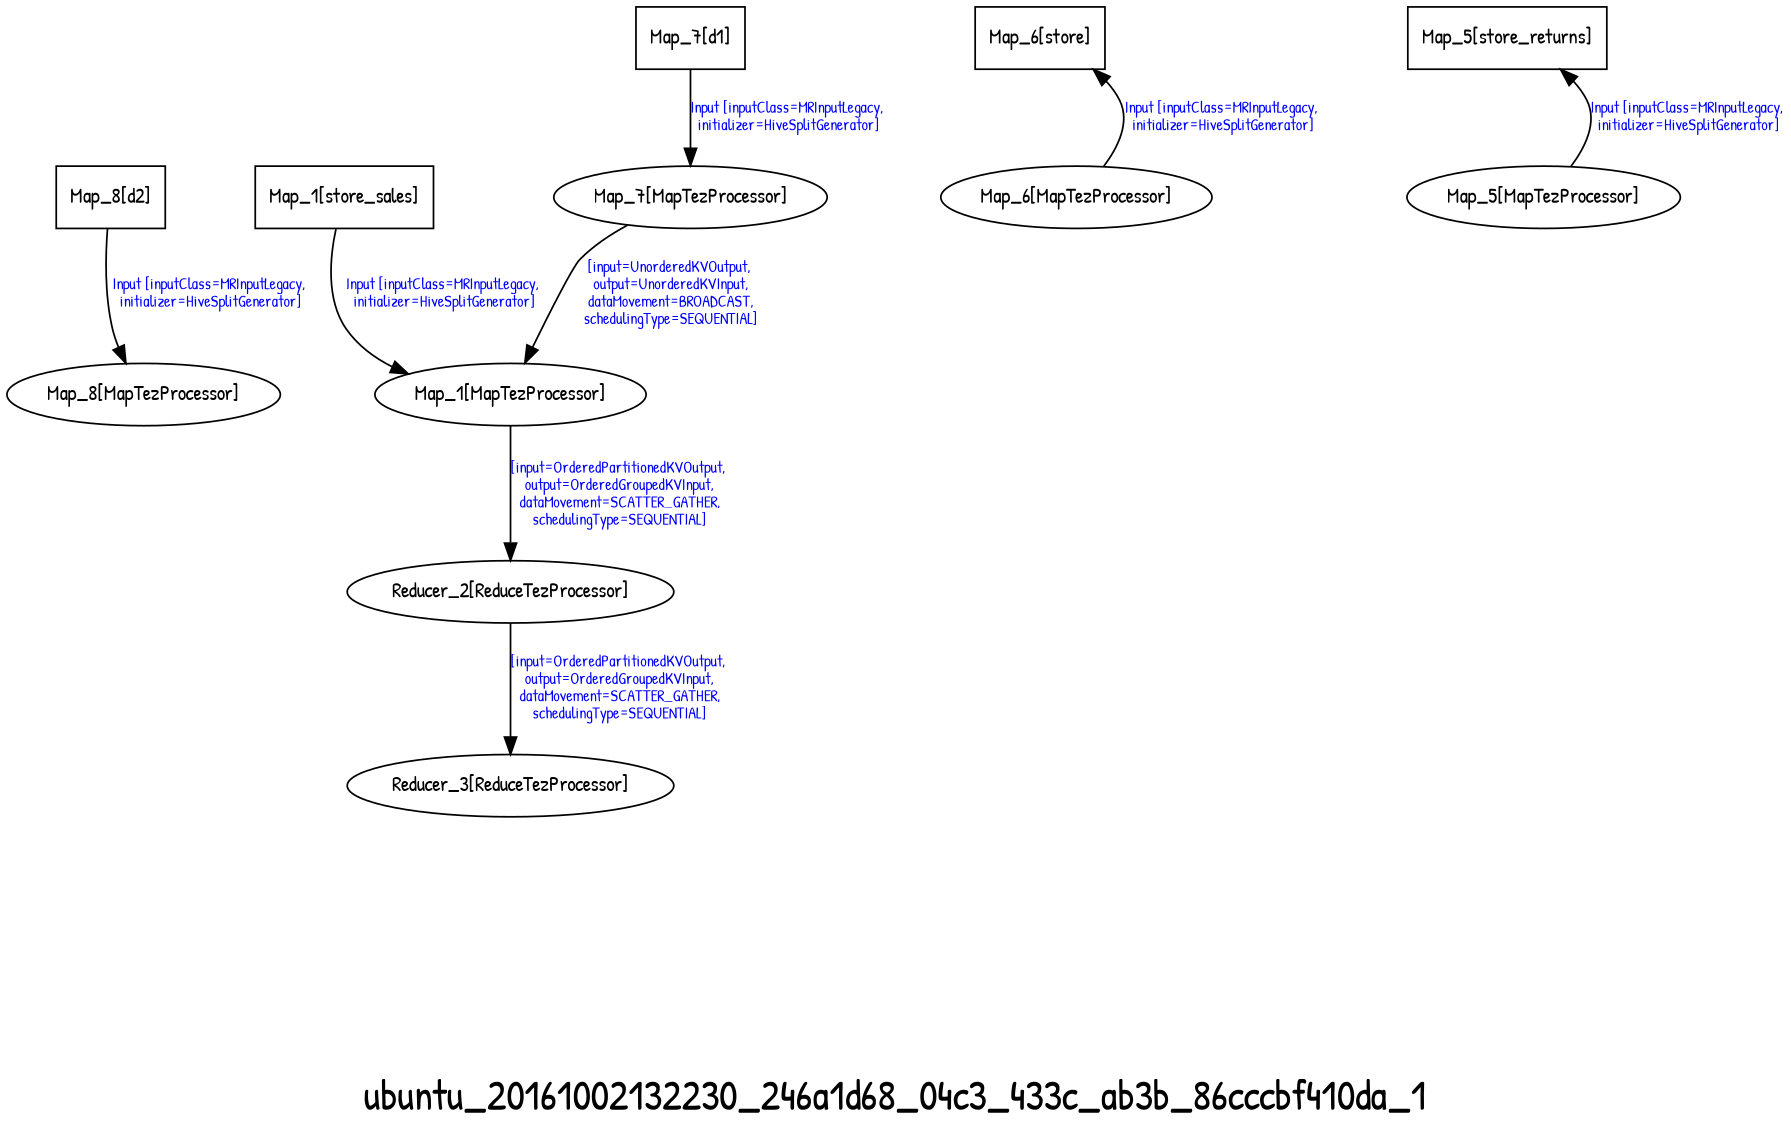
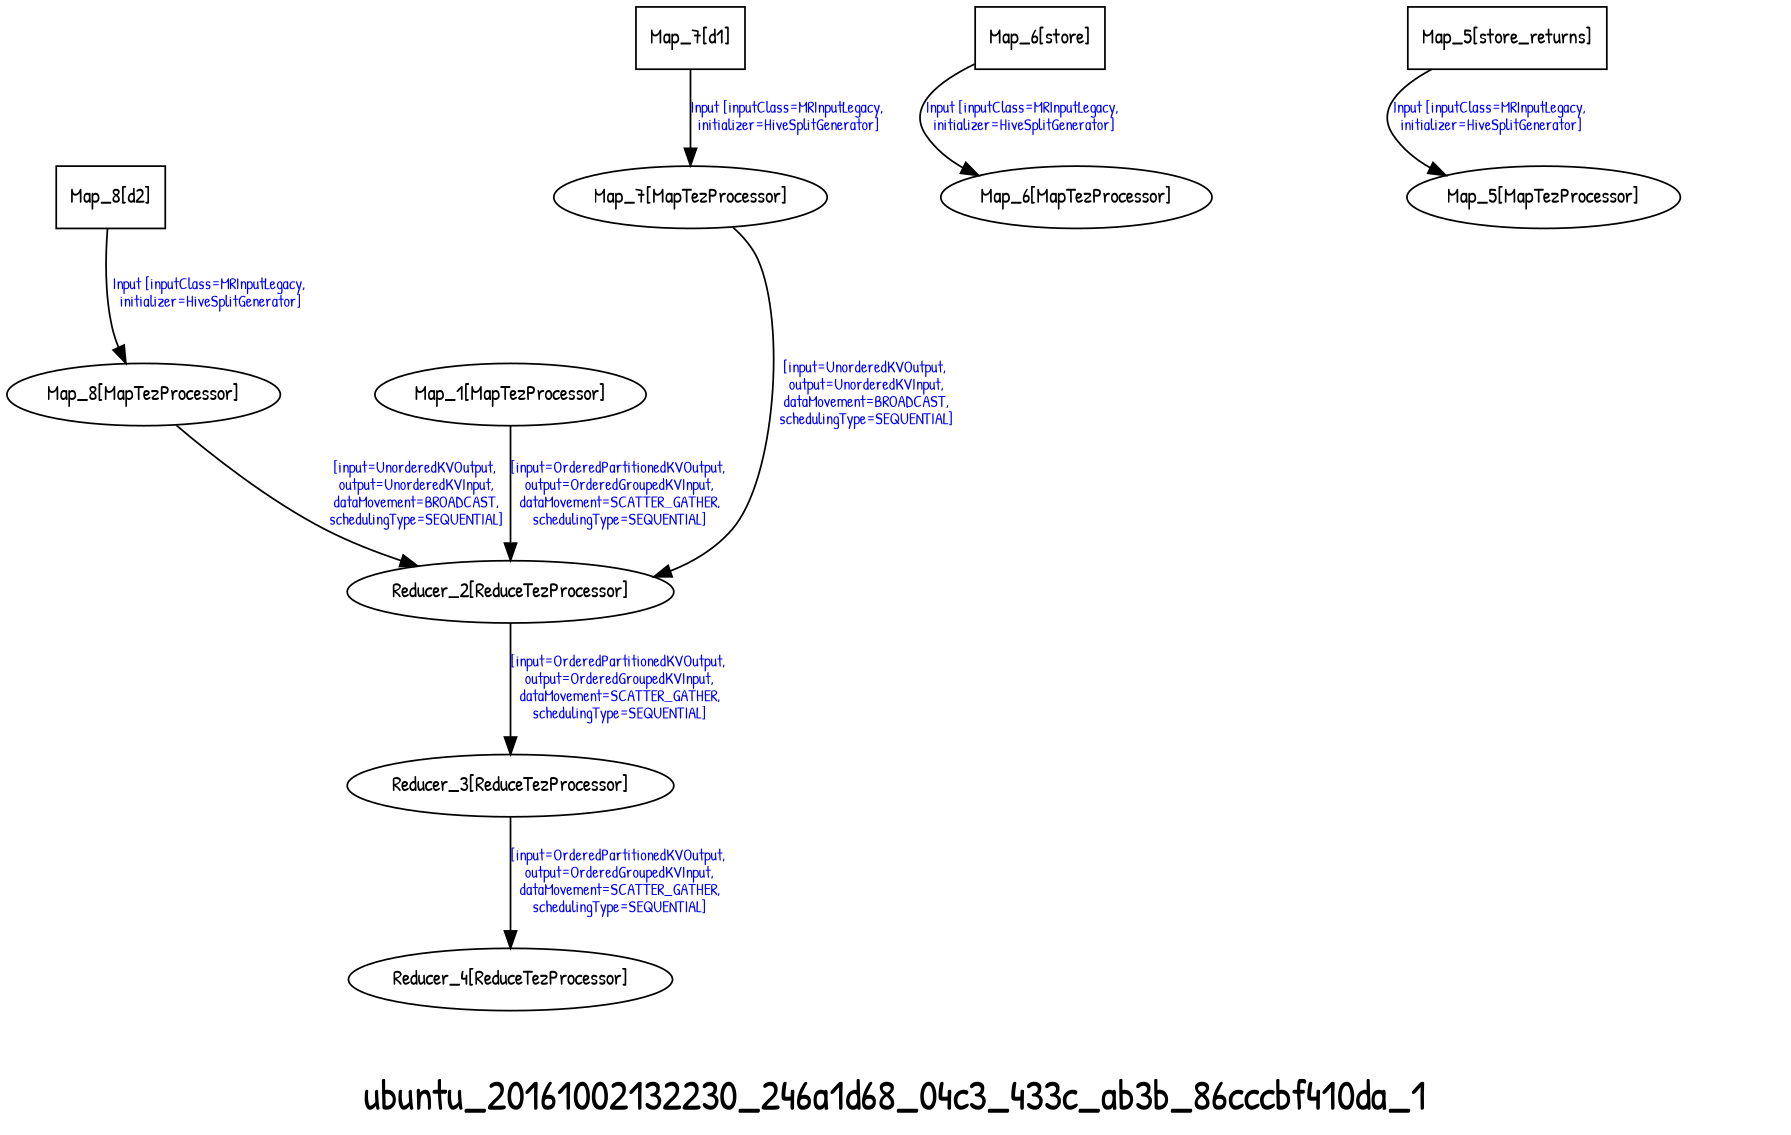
edge "Map_6[MapTezProcessor]" -> "Map_6[store]": reversed
edge "Map_5[MapTezProcessor]" -> "Map_5[store_returns]": reversed
node "Map_1[store_sales]": removed
edge "Map_7[MapTezProcessor]" -> "Map_1[MapTezProcessor]": now "Map_7[MapTezProcessor]" -> "Reducer_2[ReduceTezProcessor]"
edge "Map_8[MapTezProcessor]" -> "Reducer_2[ReduceTezProcessor]": added, label "[input=UnorderedKVOutput, output=UnorderedKVInput, dataMovement=BROADCAST, schedulingType=SEQUENTIAL]"
node "Reducer_4[ReduceTezProcessor]": added
